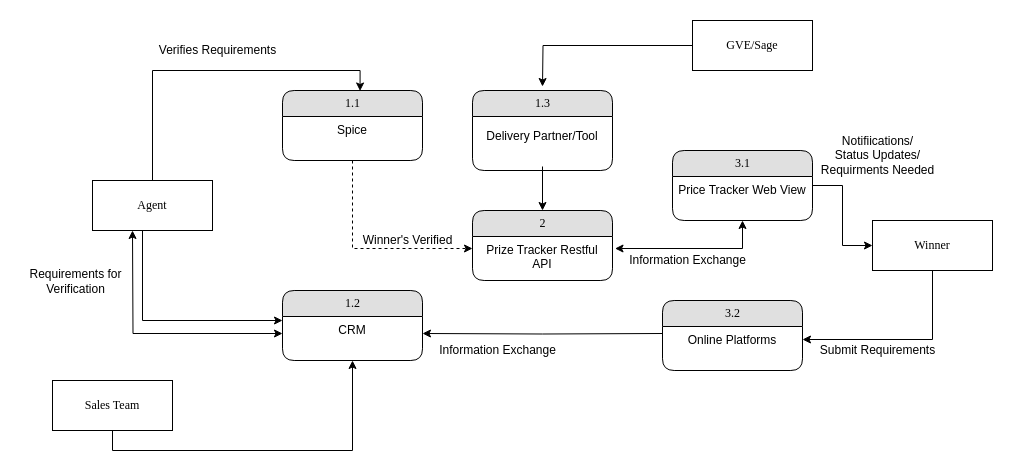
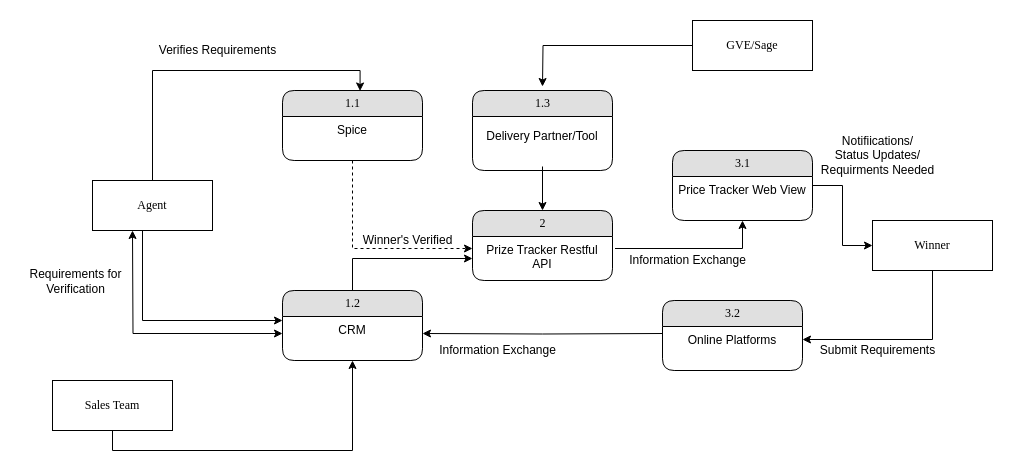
edge "3.1" -- "Prize Tracker Restful API": arrowhead classic -> none
edge "1.2" -> "Prize Tracker Restful API": added
